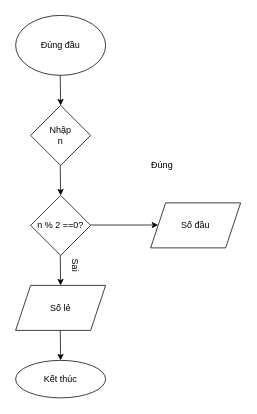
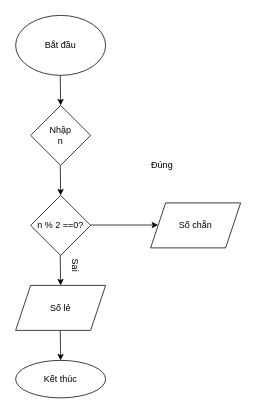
node "Đúng đầu": label "Đúng đầu" -> "Bắt đầu"
node "Số đầu": label "Số đầu" -> "Số chẵn"
